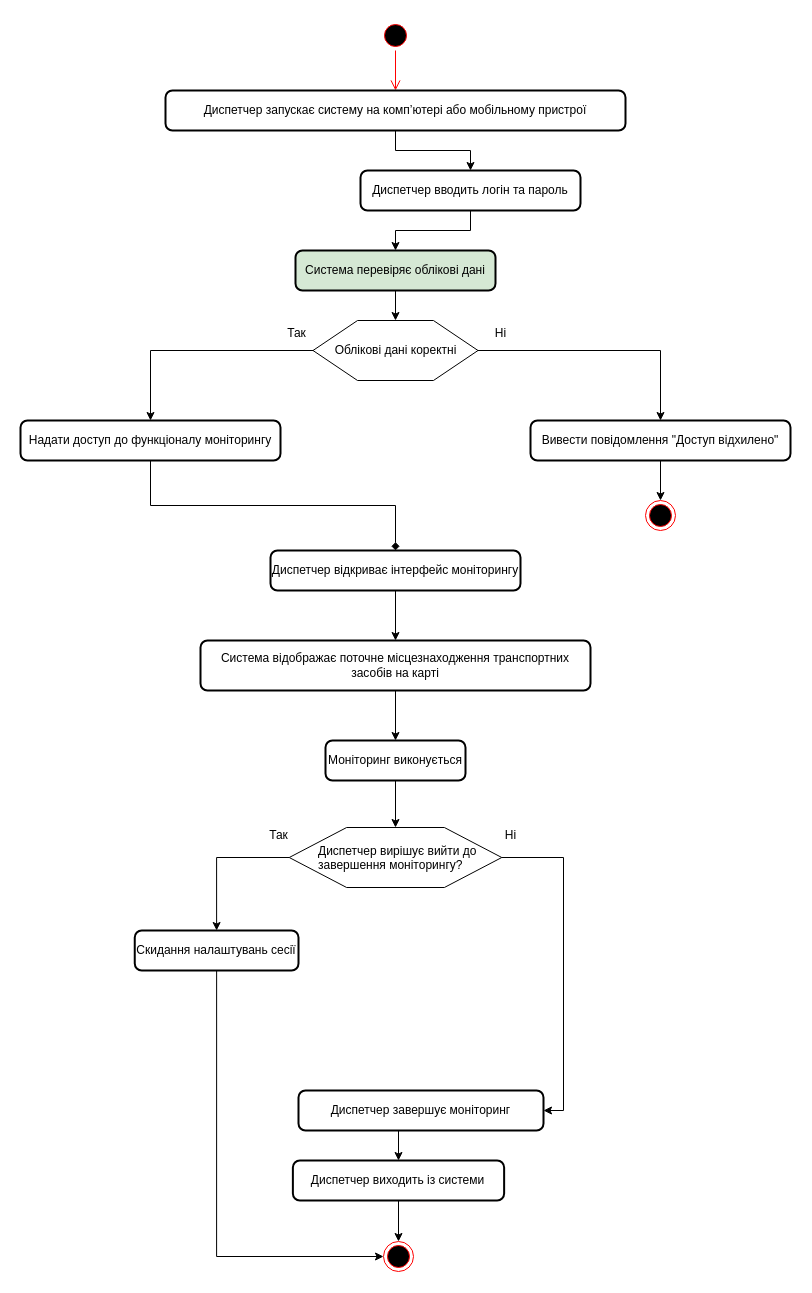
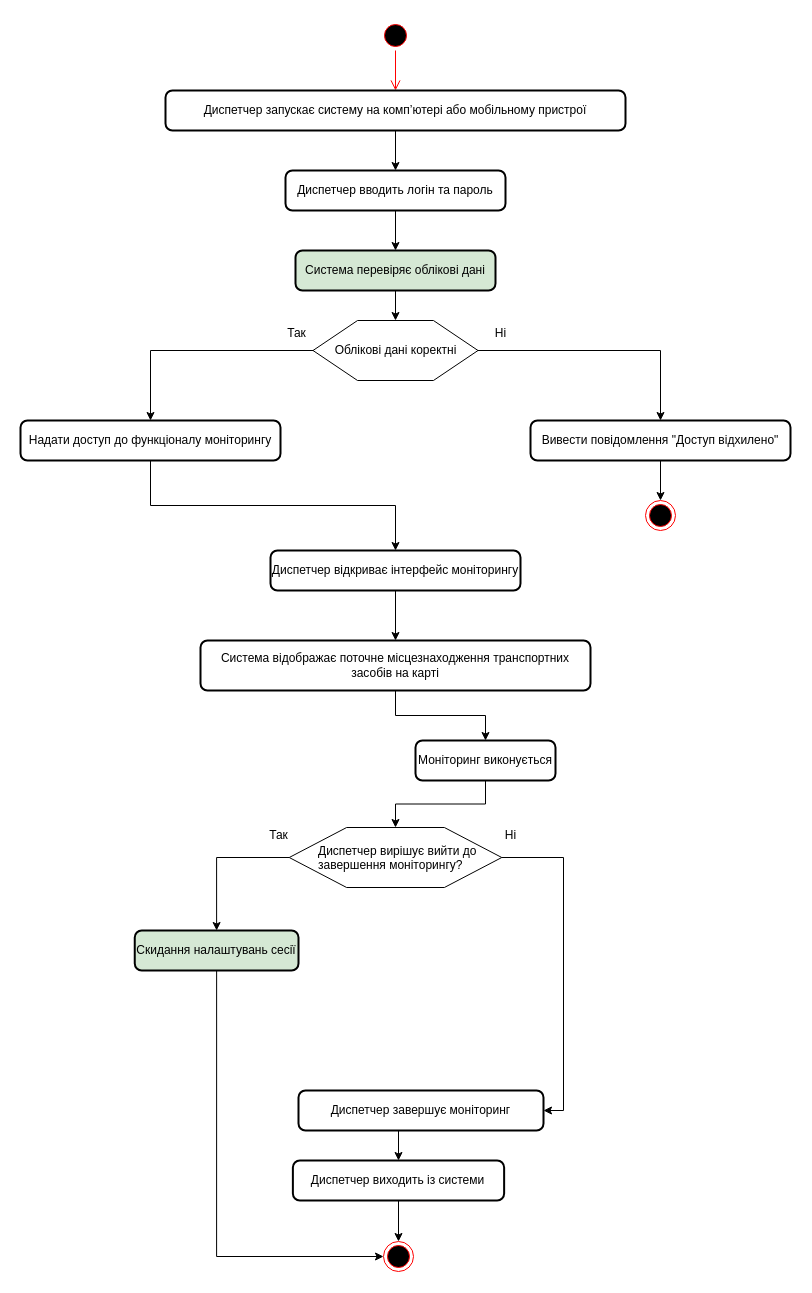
node "Диспетчер вводить логін та пароль": moved (471, 191) -> (396, 191)
edge "Надати доступ до функціоналу моніторингу" -> "Диспетчер відкриває інтерфейс моніторингу": arrowhead diamond -> classic
node "Моніторинг виконується": moved (396, 761) -> (486, 761)
node "Скидання налаштувань сесії": fillcolor #ffffff -> #d5e8d4
